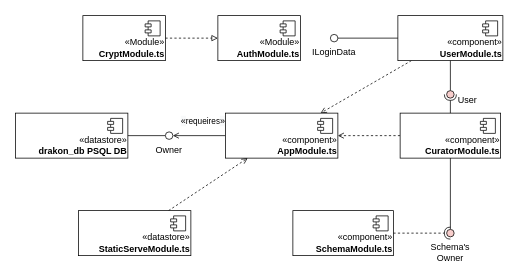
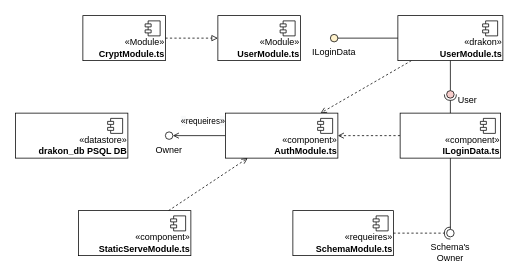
node "ILoginData": fillcolor #ffffff -> #fff2cc
node "«Module» AuthModule.ts": label "«Module» AuthModule.ts" -> "«Module» UserModule.ts"
node "«component» UserModule.ts": label "«component» UserModule.ts" -> "«drakon» UserModule.ts"
edge "«datastore» drakon_db PSQL DB" -- "Owner": removed
node "«component» AppModule.ts": label "«component» AppModule.ts" -> "«component» AuthModule.ts"
node "«component» CuratorModule.ts": label "«component» CuratorModule.ts" -> "«component» ILoginData.ts"
node "Schema's Owner": fillcolor #f8cecc -> #ffffff
node "«datastore» StaticServeModule.ts": label "«datastore» StaticServeModule.ts" -> "«component» StaticServeModule.ts"
node "«component» SchemaModule.ts": label "«component» SchemaModule.ts" -> "«requeires» SchemaModule.ts"
